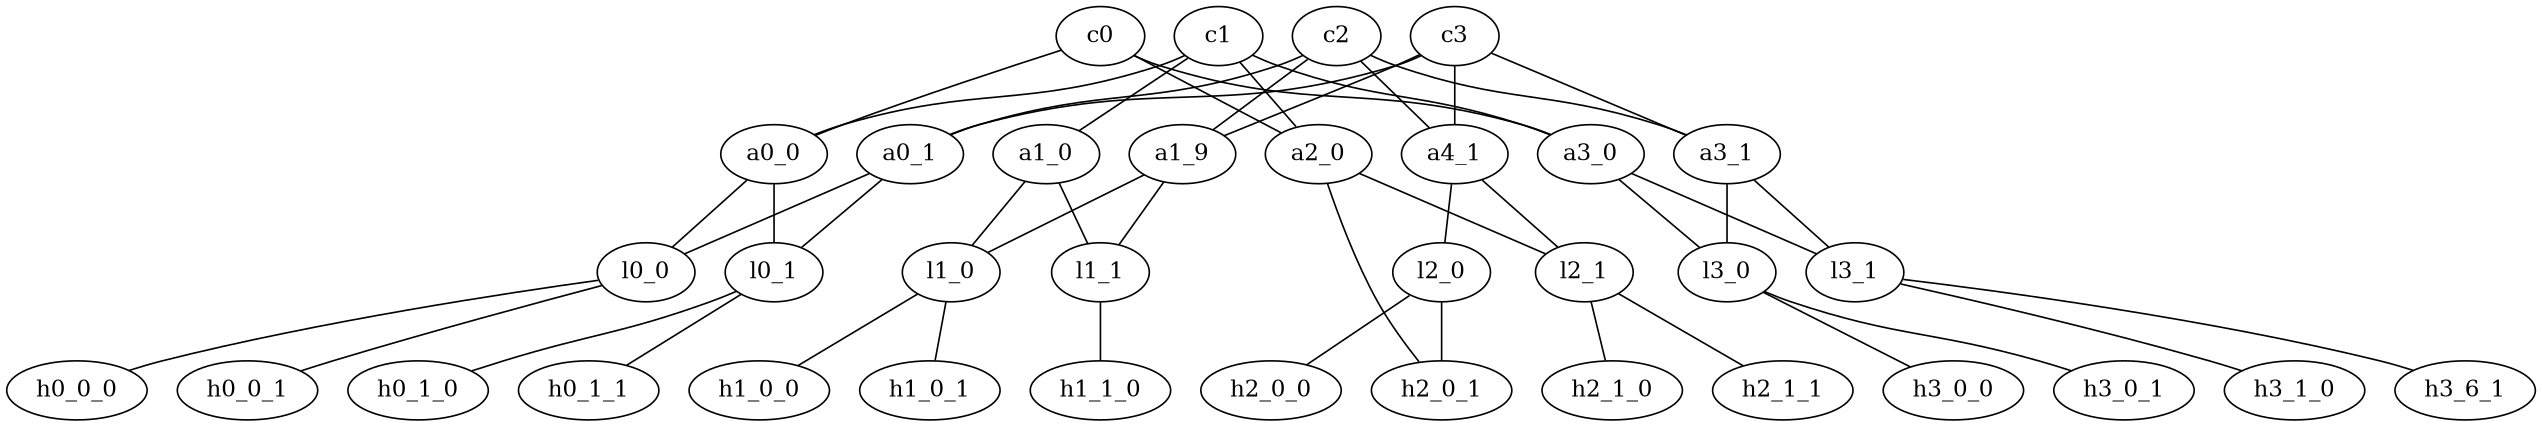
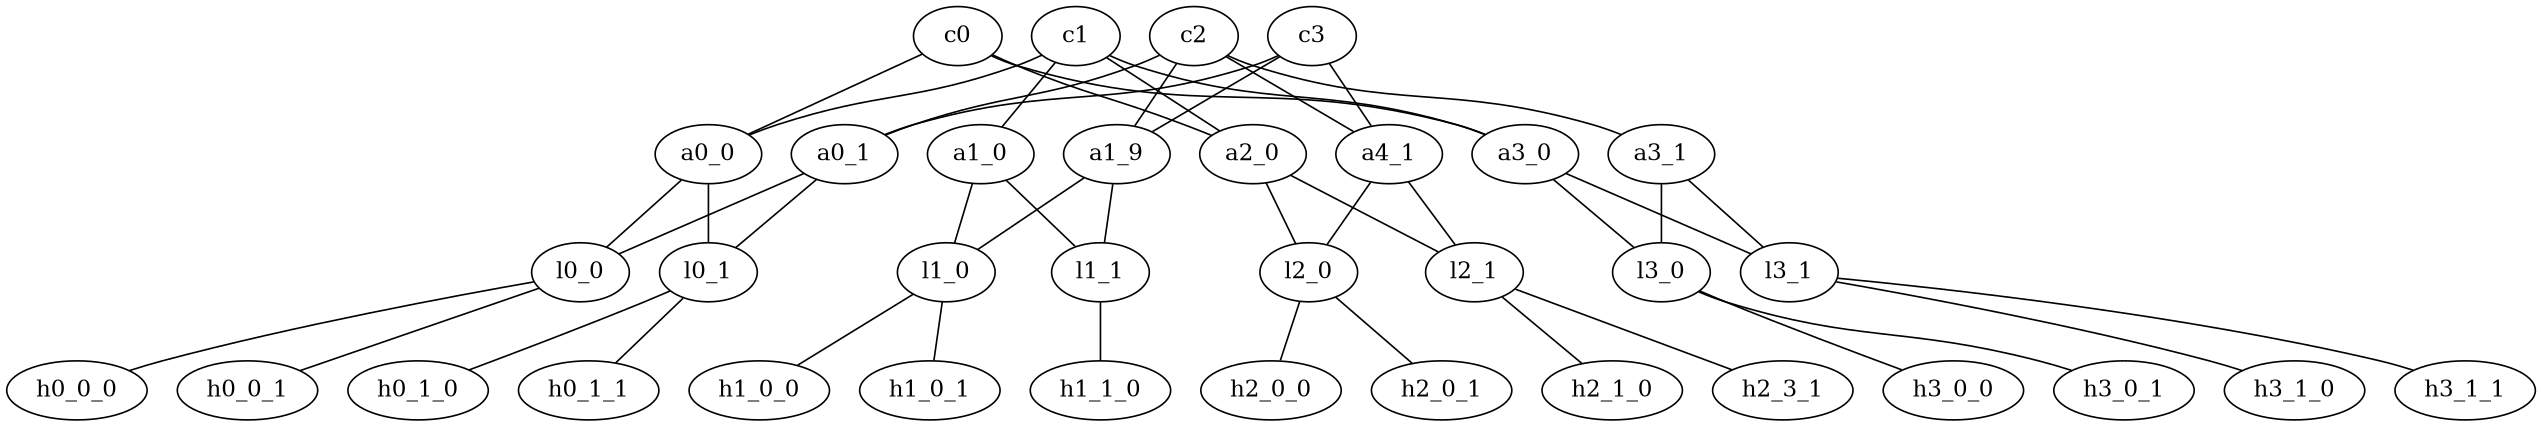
edge "c3" -- "a3_1": removed
edge "a2_0" -- "h2_0_1": now "a2_0" -- "l2_0"
node "h2_1_1": label "h2_1_1" -> "h2_3_1"
node "h3_6_1": label "h3_6_1" -> "h3_1_1"
